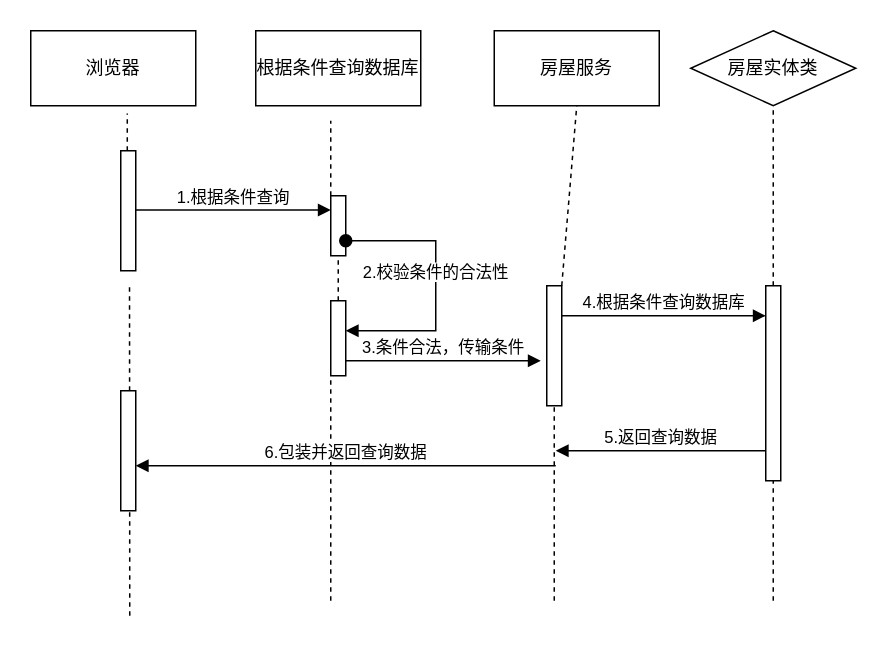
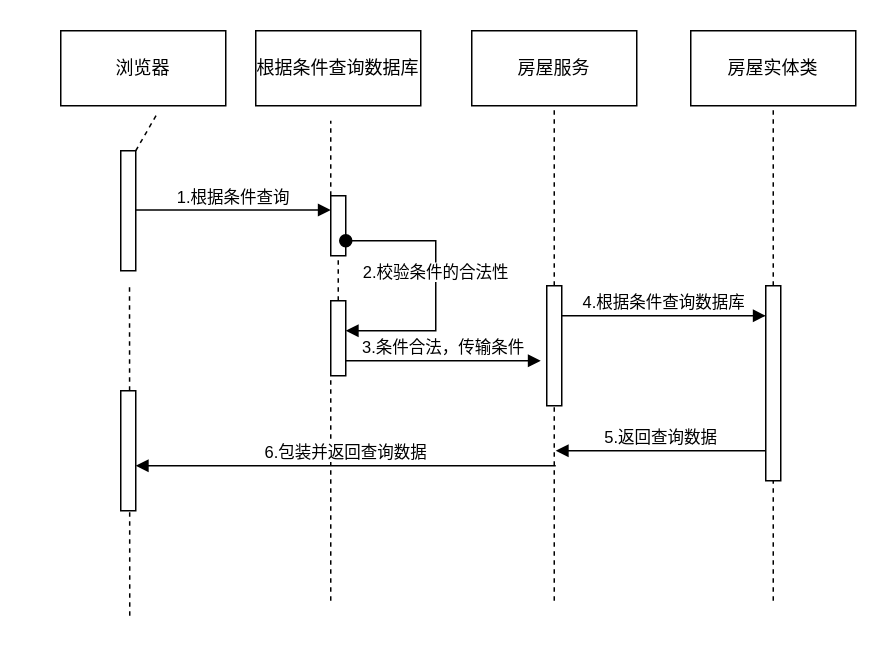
node "浏览器": moved (113, 68) -> (143, 68)
node "房屋服务": moved (577, 68) -> (554, 68)
node "房屋实体类": shape diamond -> rectangle
